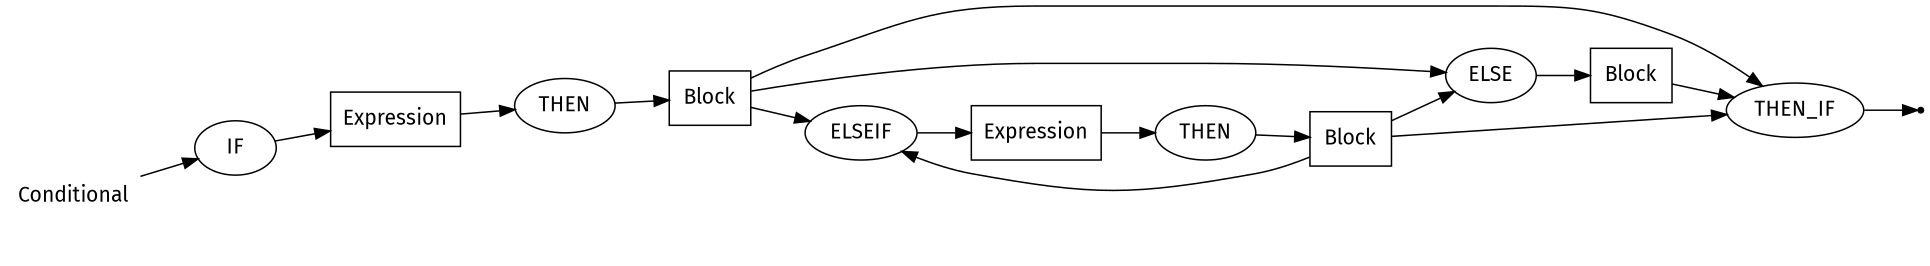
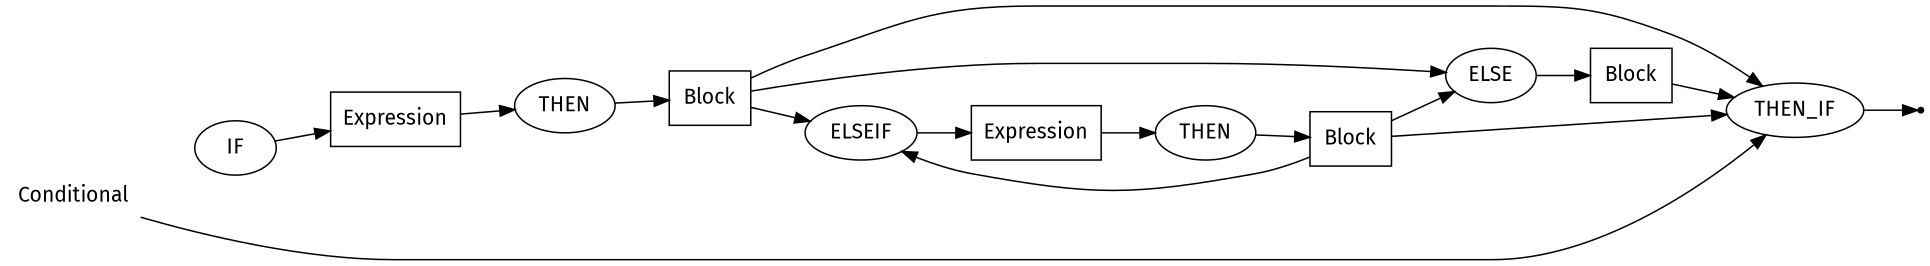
edge "Conditional" -> "IF": now "Conditional" -> "THEN_IF"
